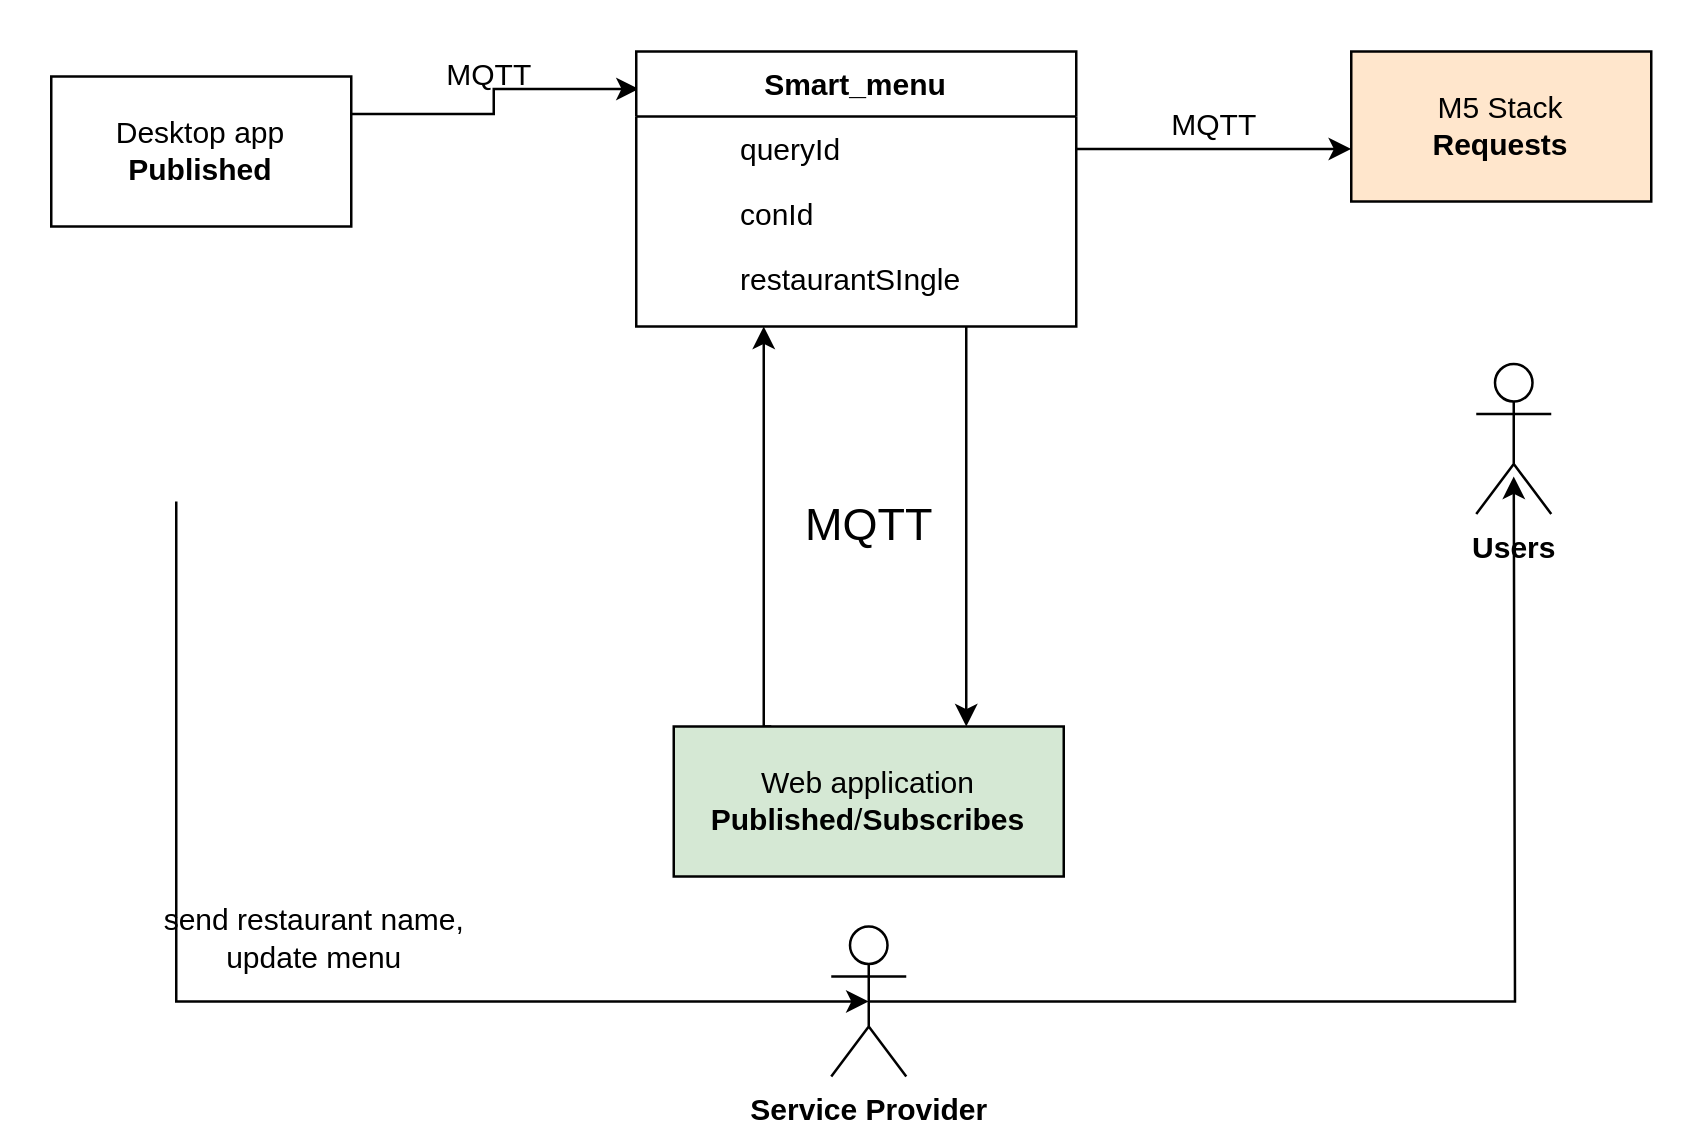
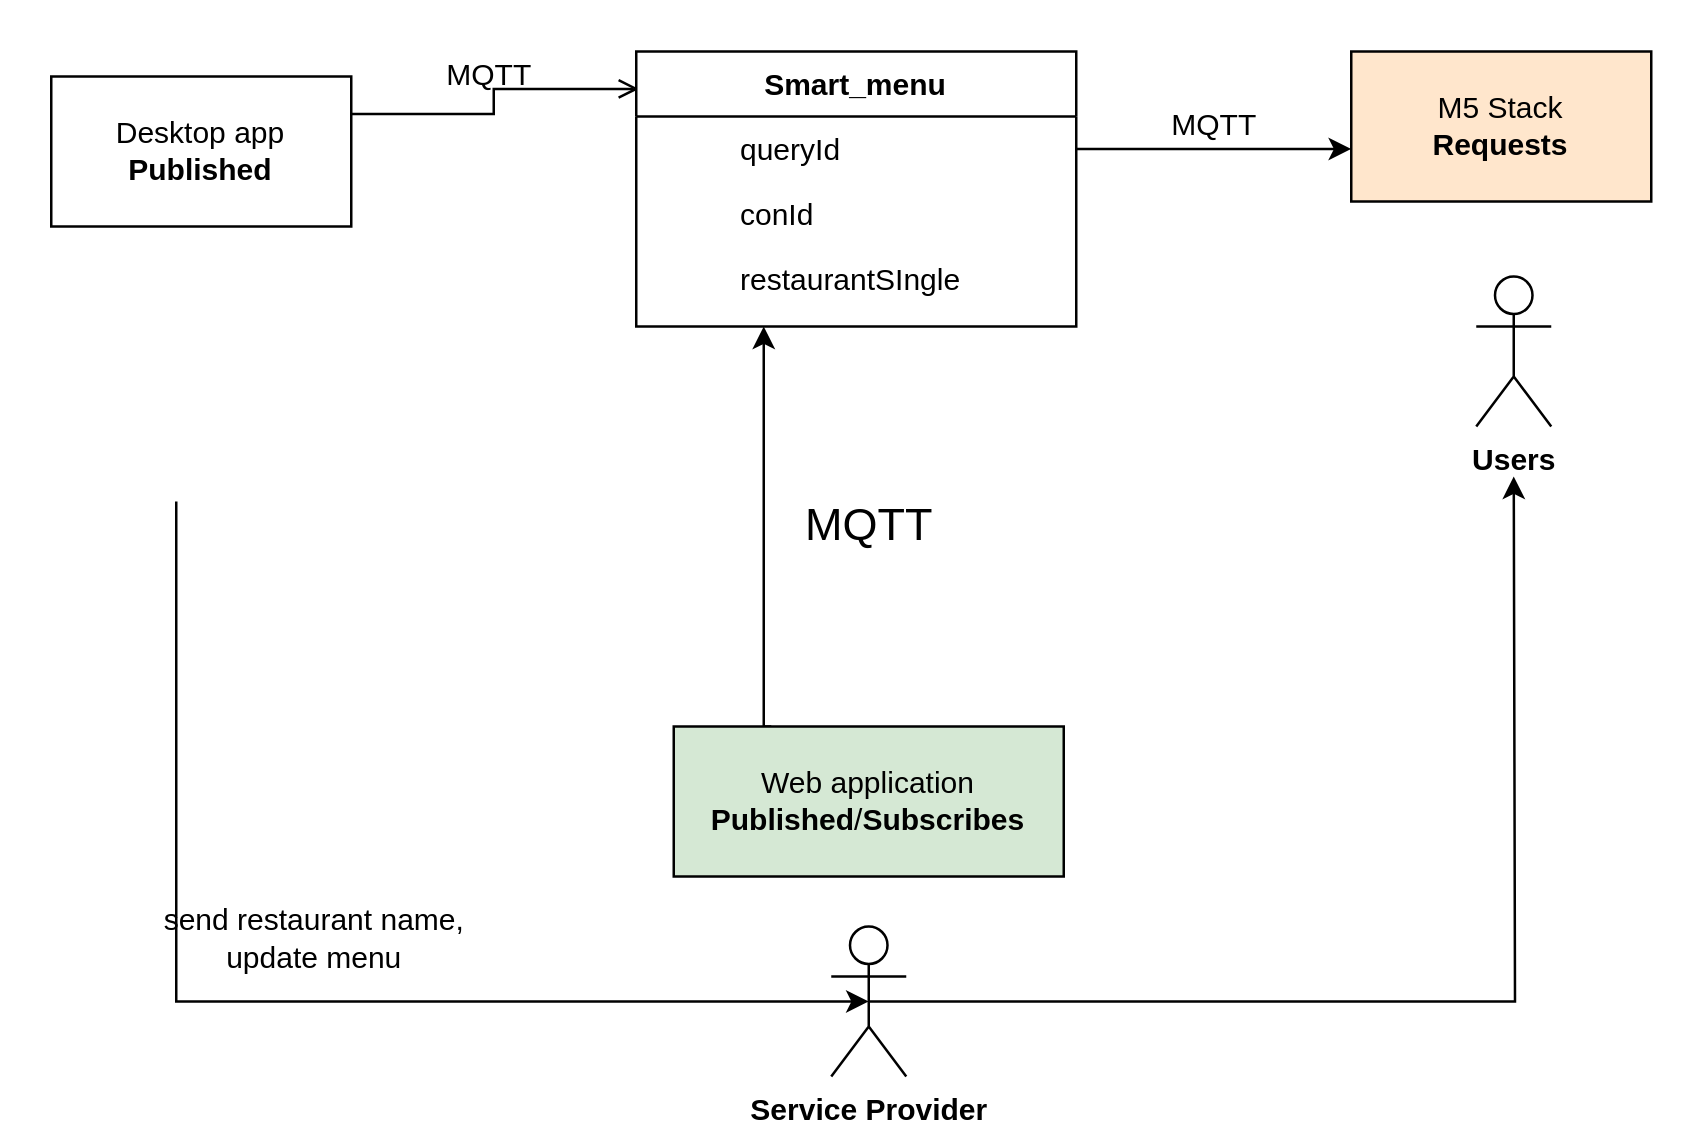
edge "Desktop app Published" -> "Smart_menu": arrowhead classic -> open
node "Users": moved (1514, 439) -> (1514, 351)
edge "Smart_menu" -> "Web application Published/Subscribes": removed
